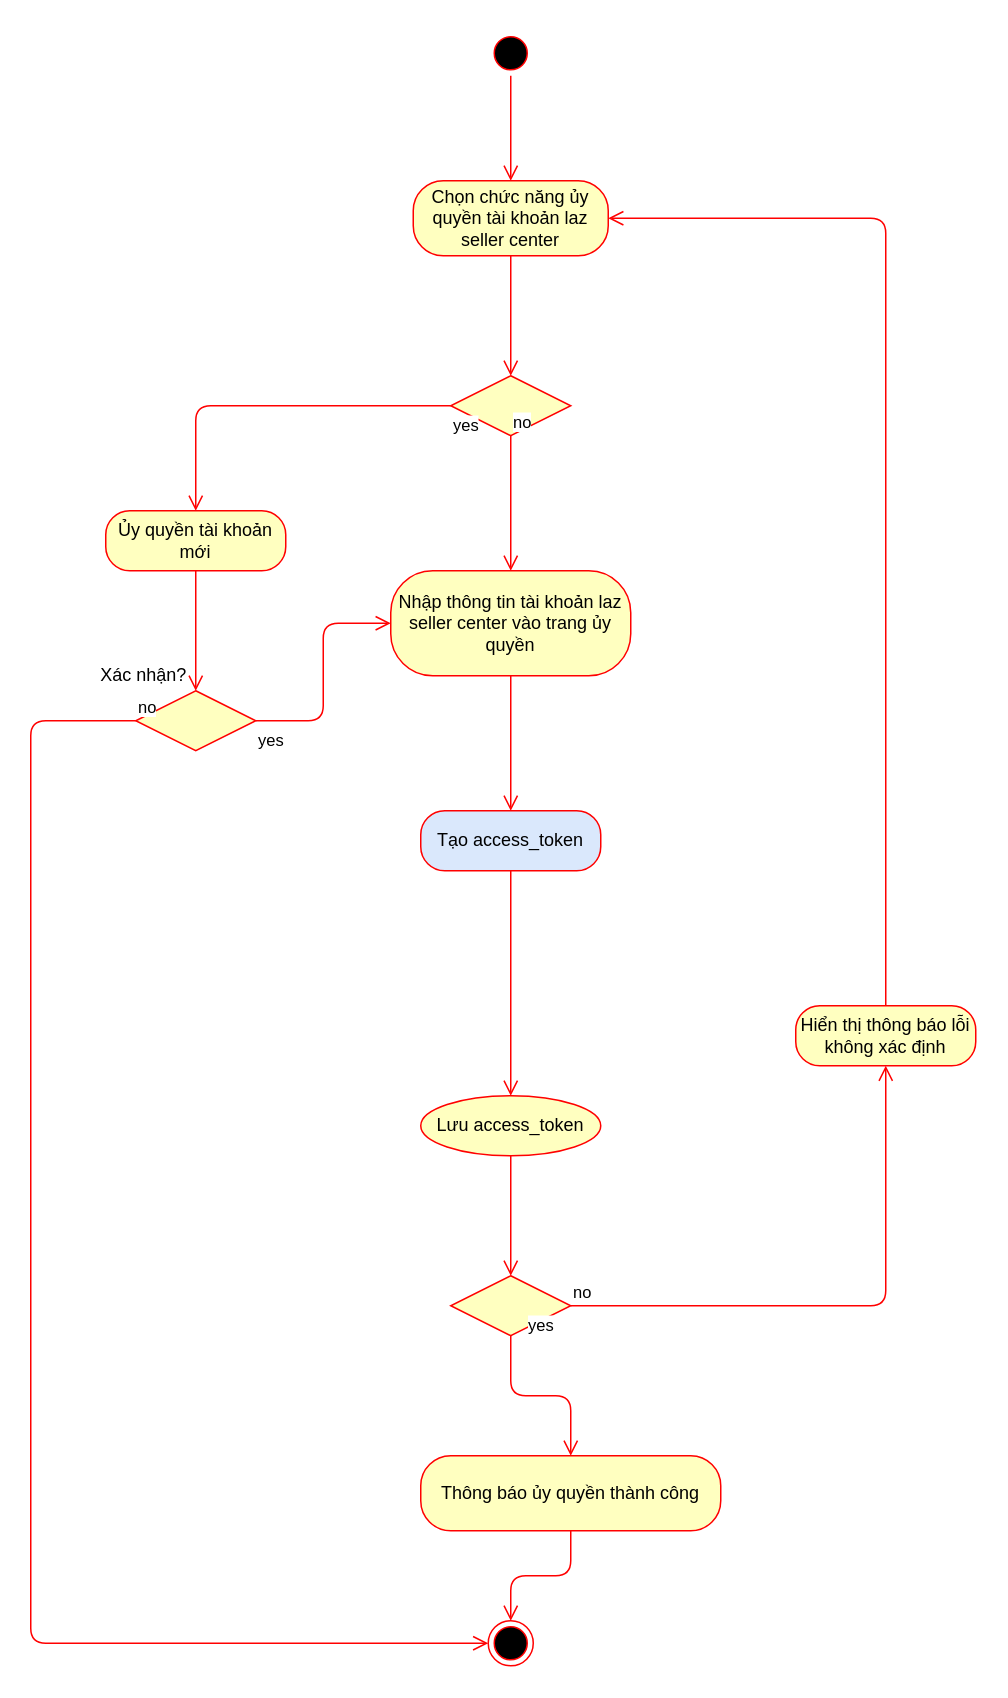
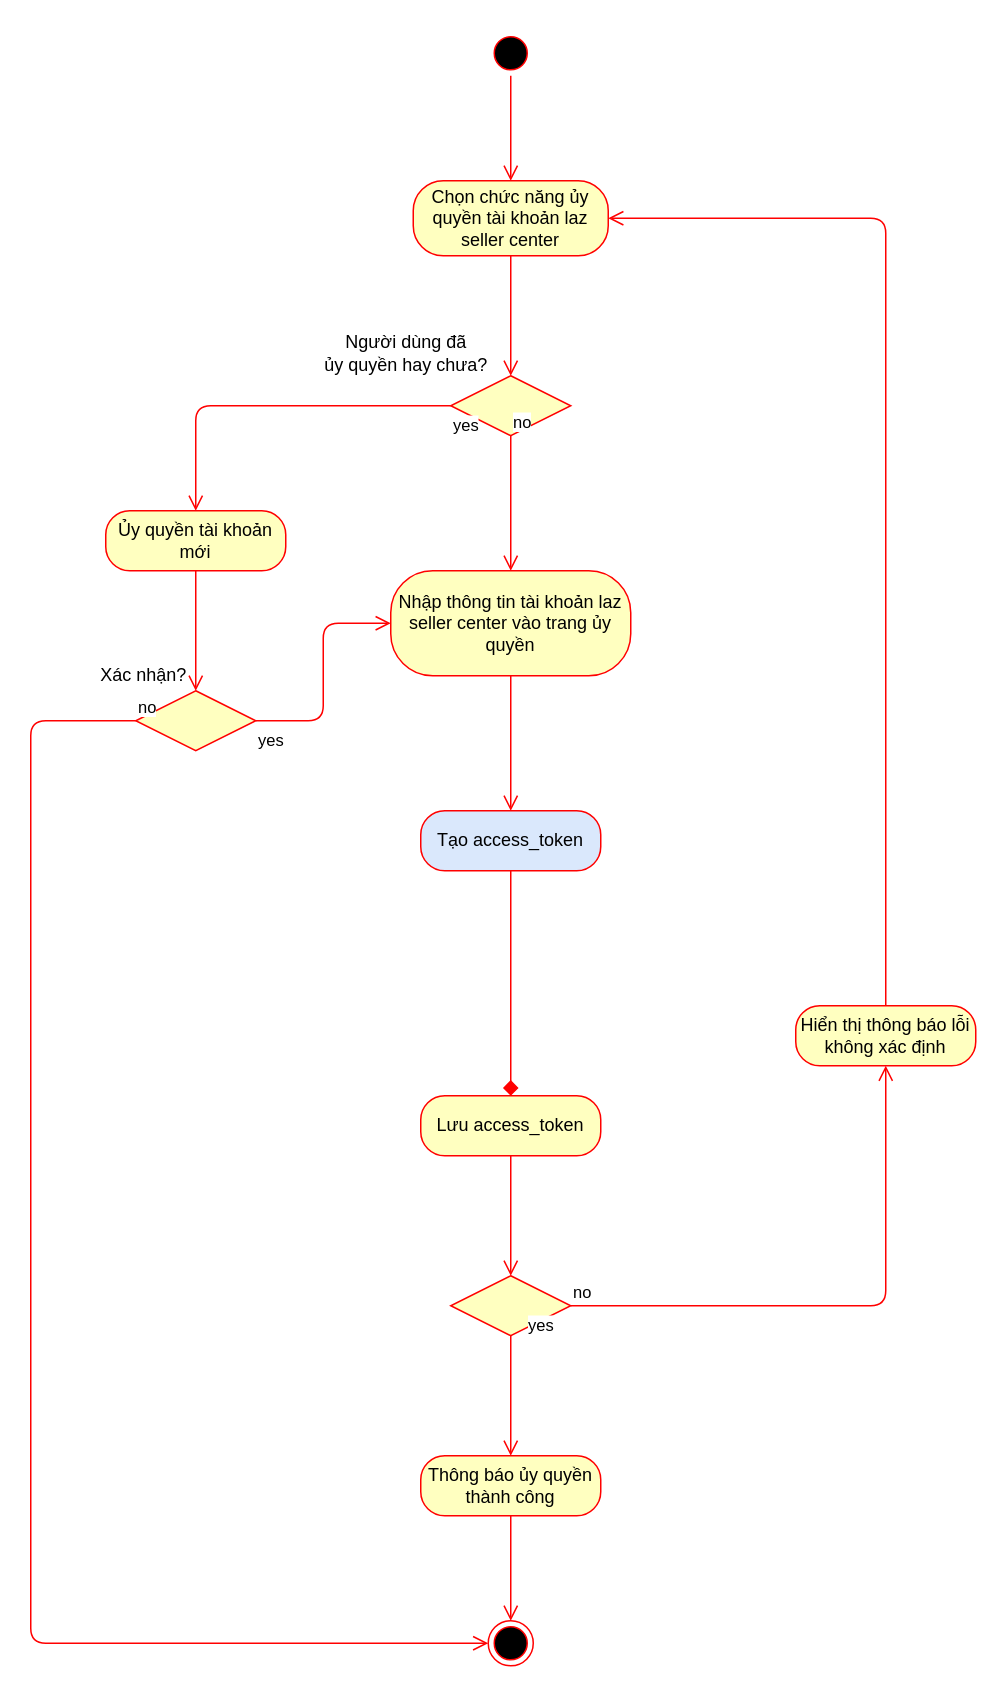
node "Người dùng đã ủy quyền hay chưa?": added
edge "Tạo access_token" -> "Lưu access_token": arrowhead open -> diamond
node "Lưu access_token": shape ellipse -> rounded rectangle
node "Thông báo ủy quyền thành công": size 300x75 -> 180x60
